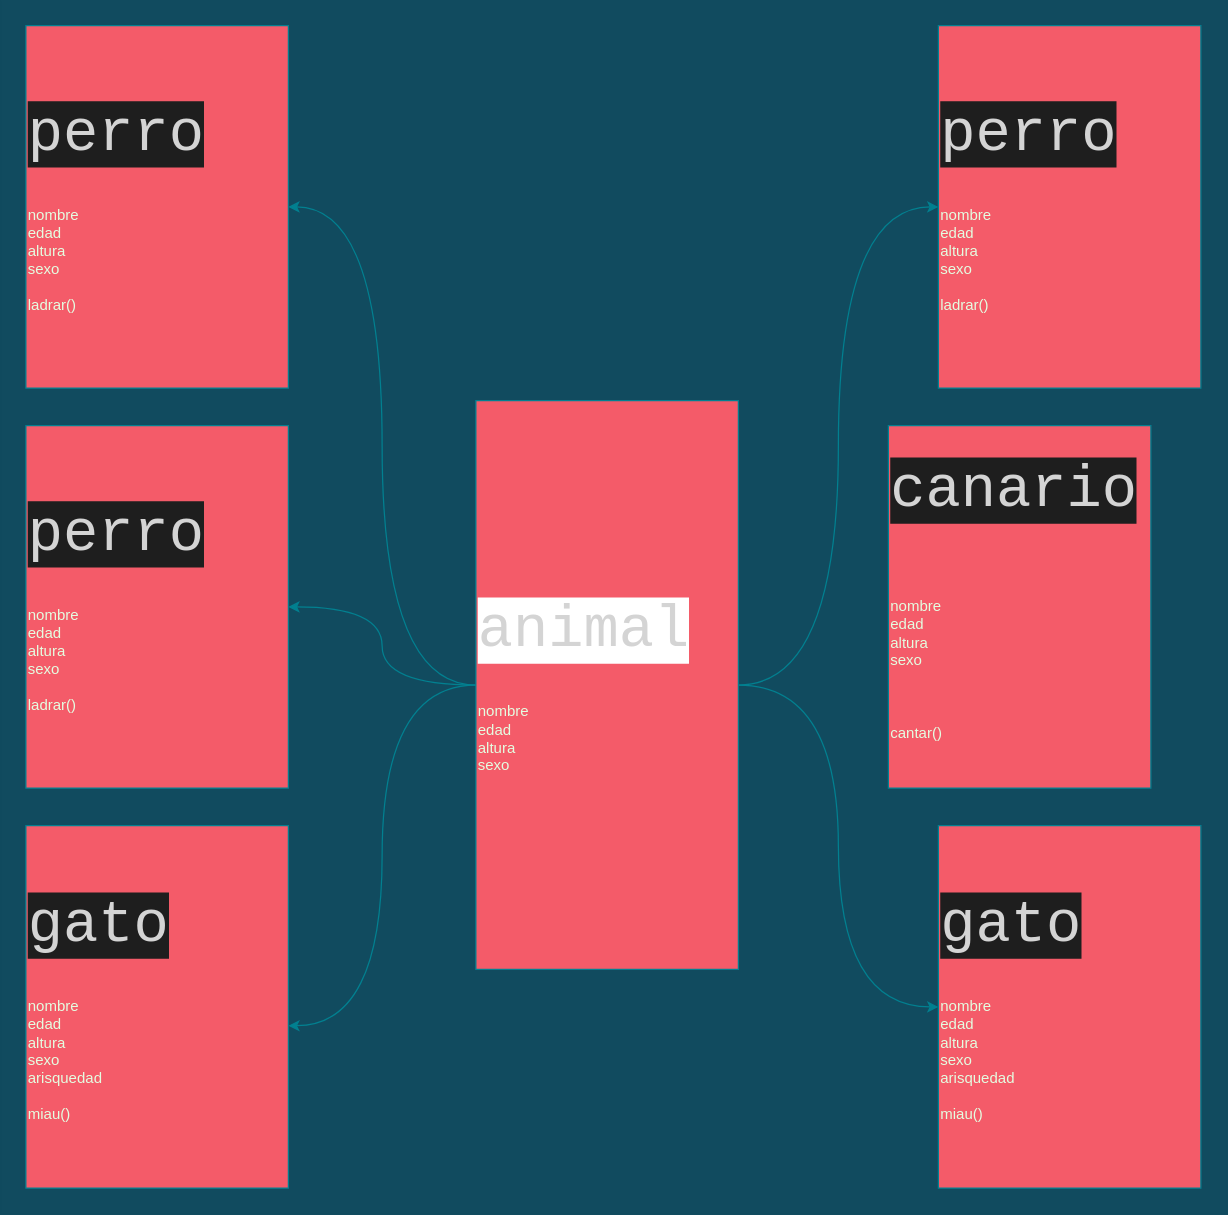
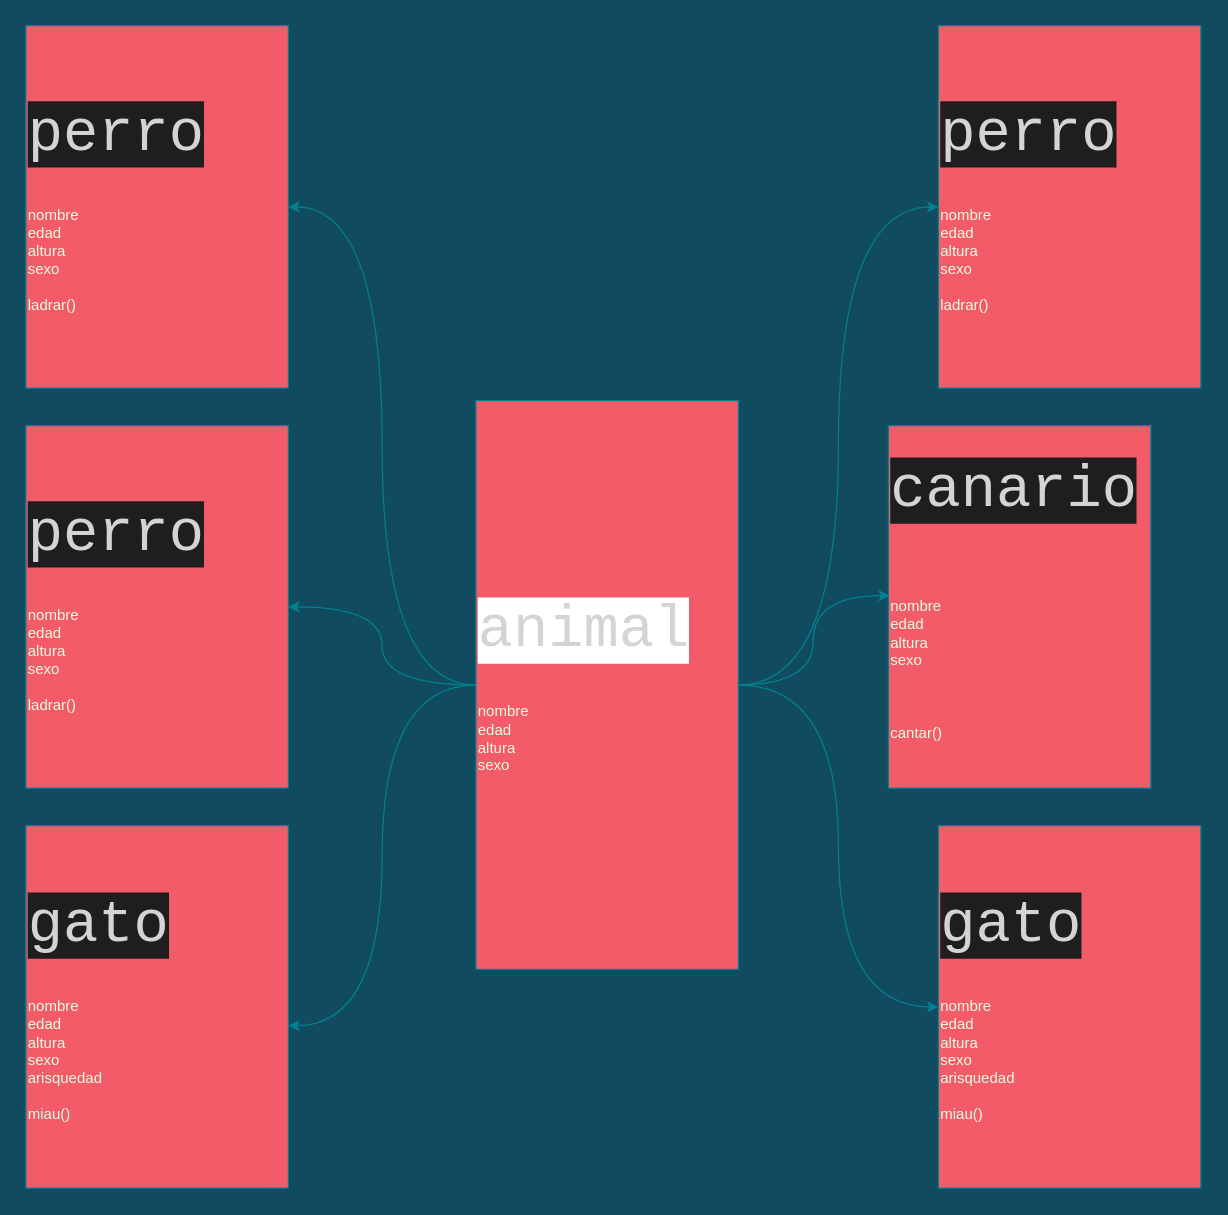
edge "animal nombre edad altura sexo" -> "canario nombre edad altura sexo cantar()": added
